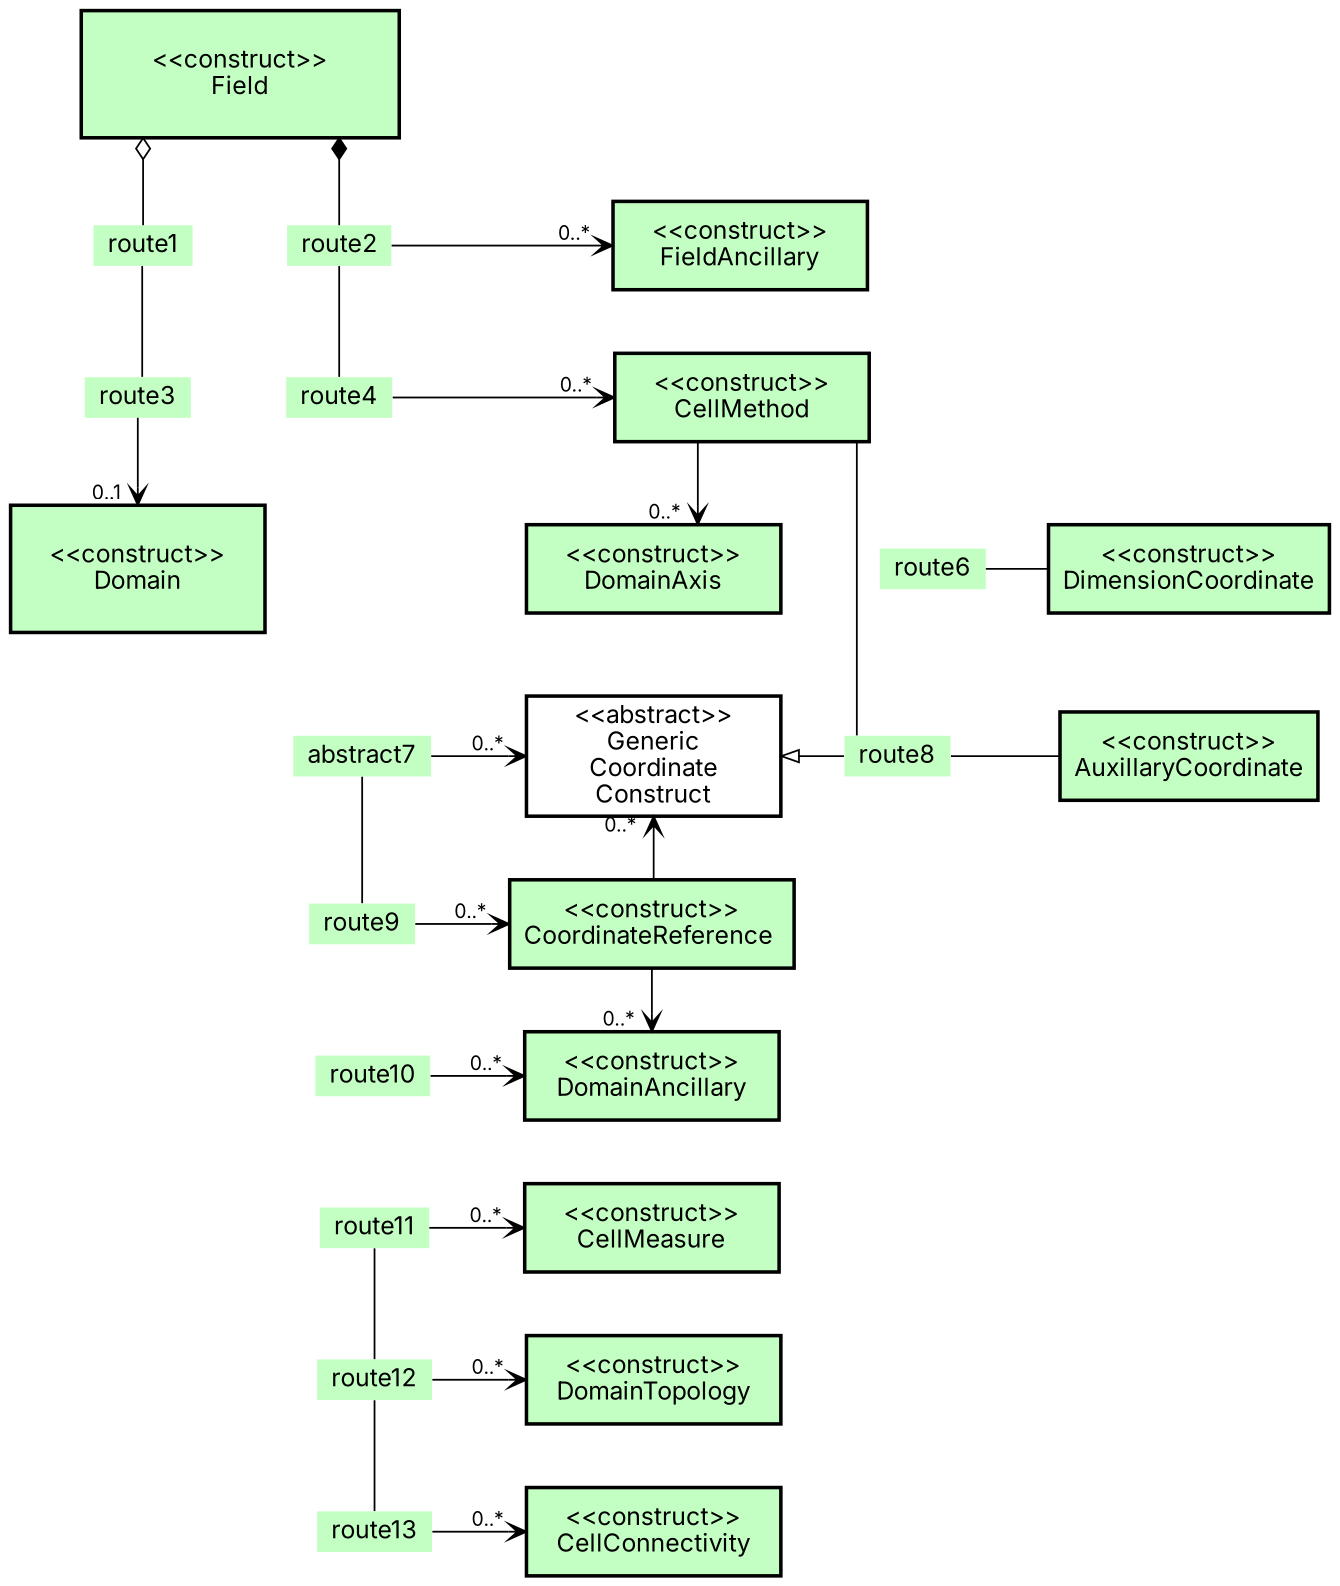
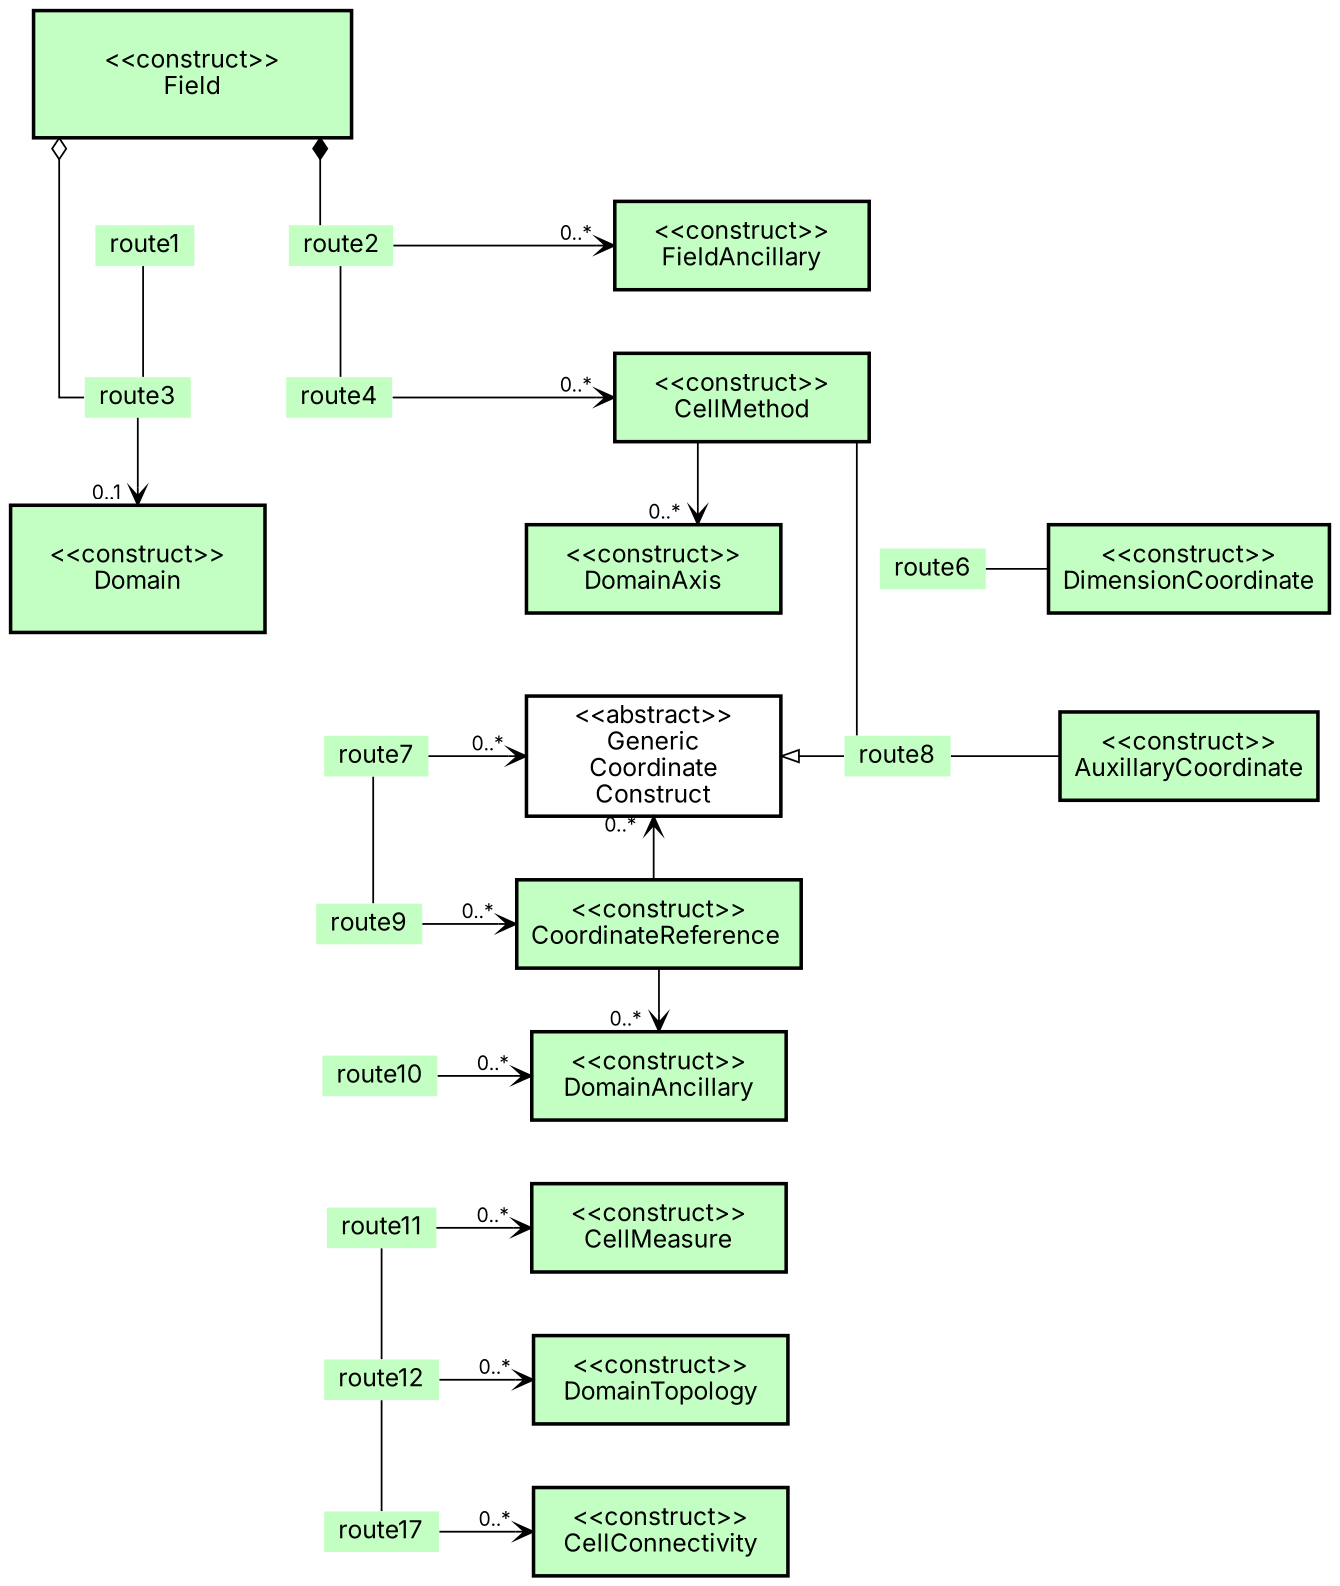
edge "<<construct>> Field" -- "route1": now "<<construct>> Field" -- "route3"
node "abstract7": label "abstract7" -> "route7"
node "route13": label "route13" -> "route17"
